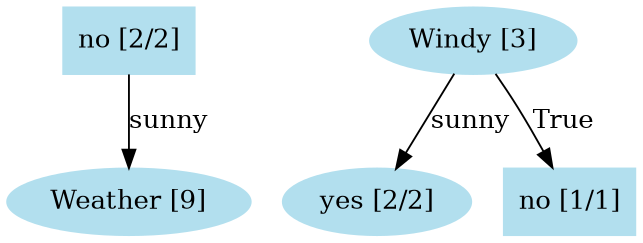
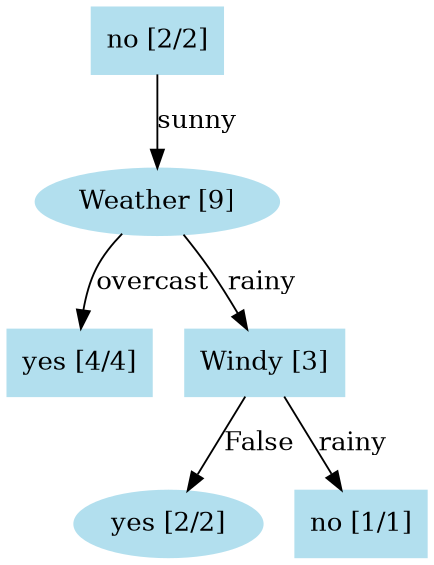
node "Windy [3]": shape ellipse -> box
edge "Windy [3]" -> "yes [2/2]": label "sunny" -> "False"
edge "Windy [3]" -> "no [1/1]": label "True" -> "rainy"
edge "Weather [9]" -> "Windy [3]": added, label "rainy"
node "yes [4/4]": added
